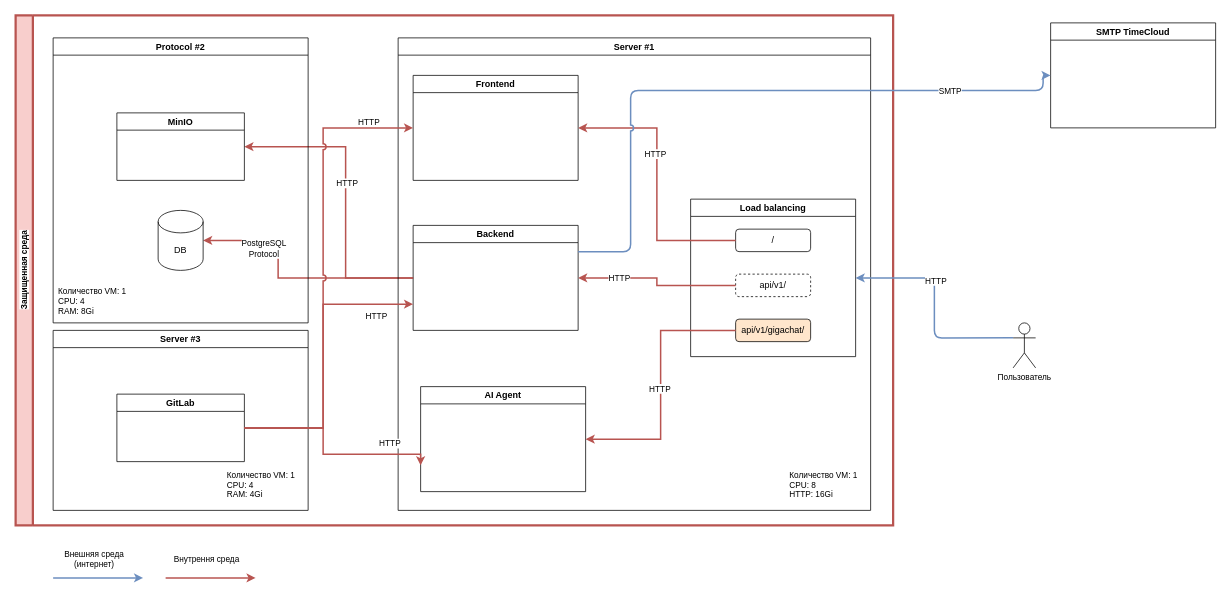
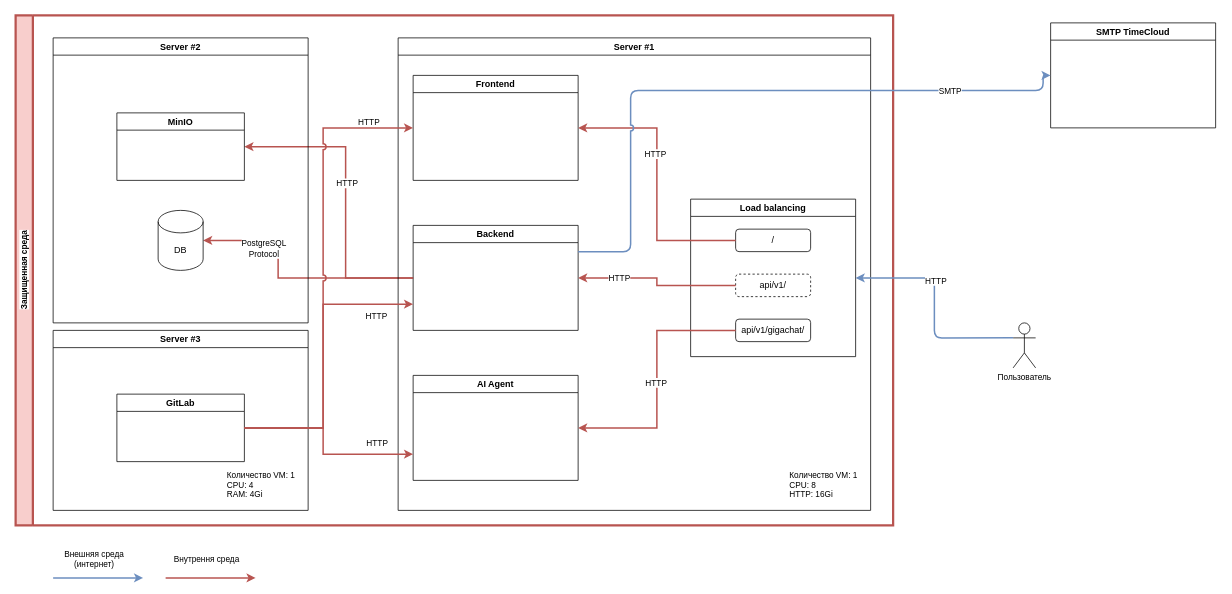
node "Protocol #2": label "Protocol #2" -> "Server #2"
node "Количество VM: 1 CPU: 4 RAM: 8Gi": removed
node "api/v1/gigachat/": fillcolor #ffe6cc -> #ffffff
node "AI Agent": moved (503, 439) -> (495, 428)
